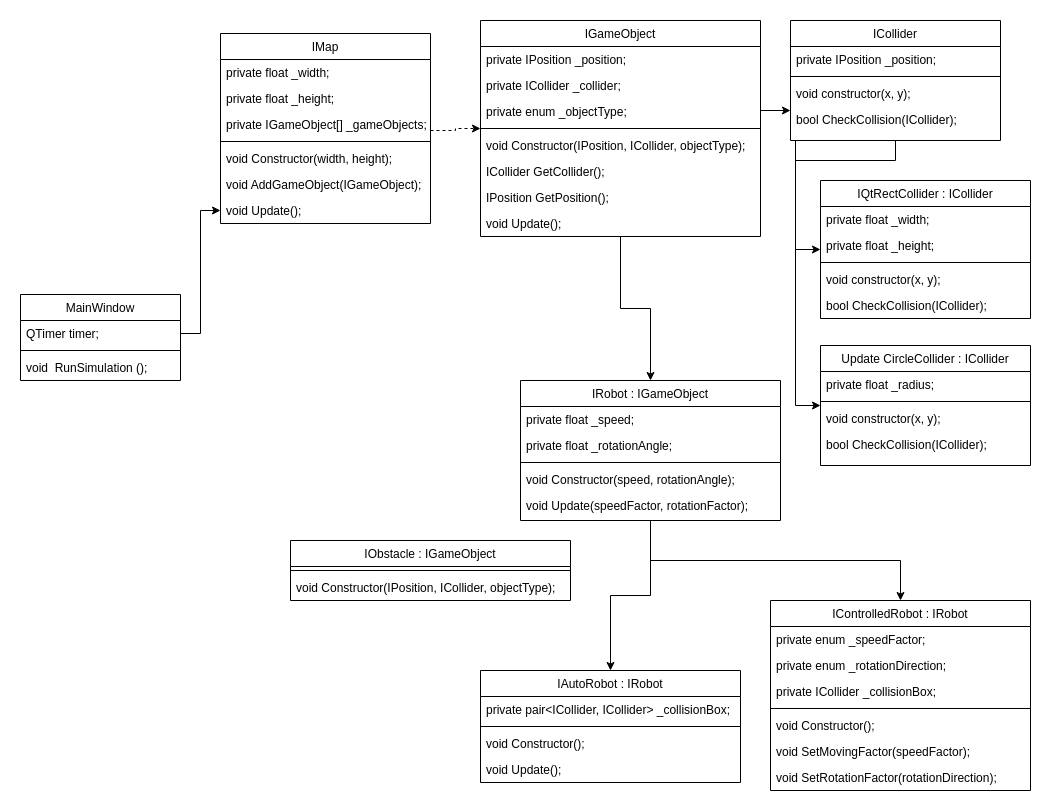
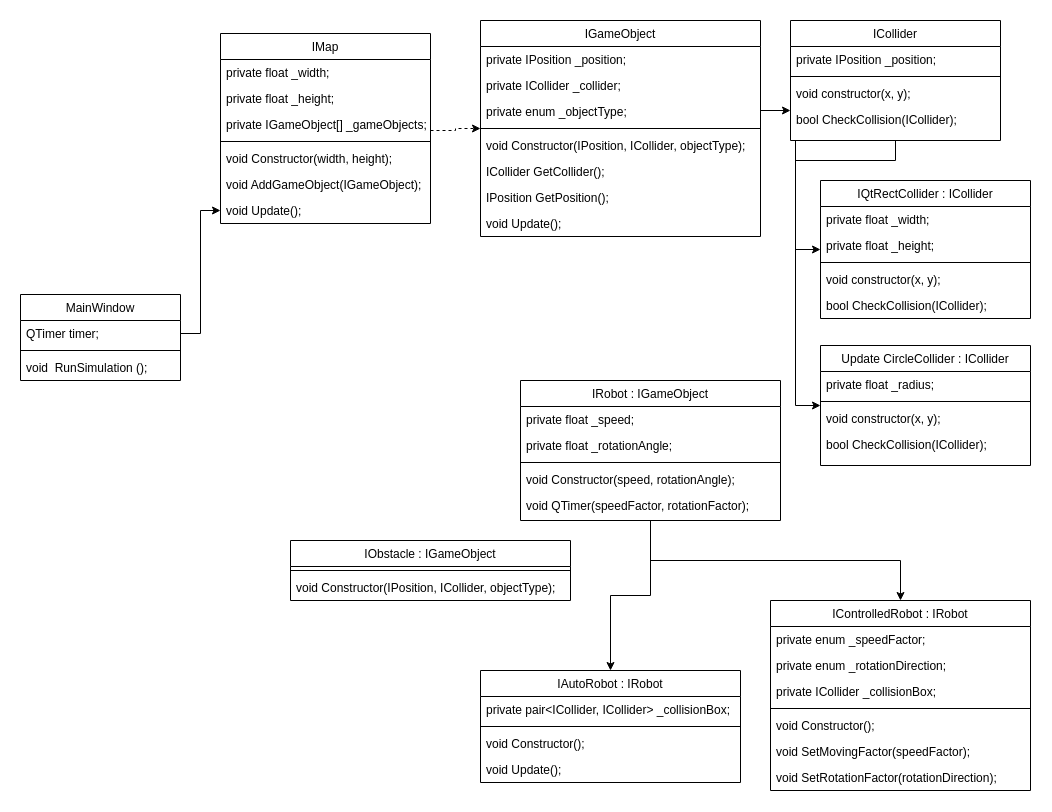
edge "IGameObject" -> "IRobot : IGameObject": removed
node "void Update(speedFactor, rotationFactor);": label "void Update(speedFactor, rotationFactor);" -> "void QTimer(speedFactor, rotationFactor);"
